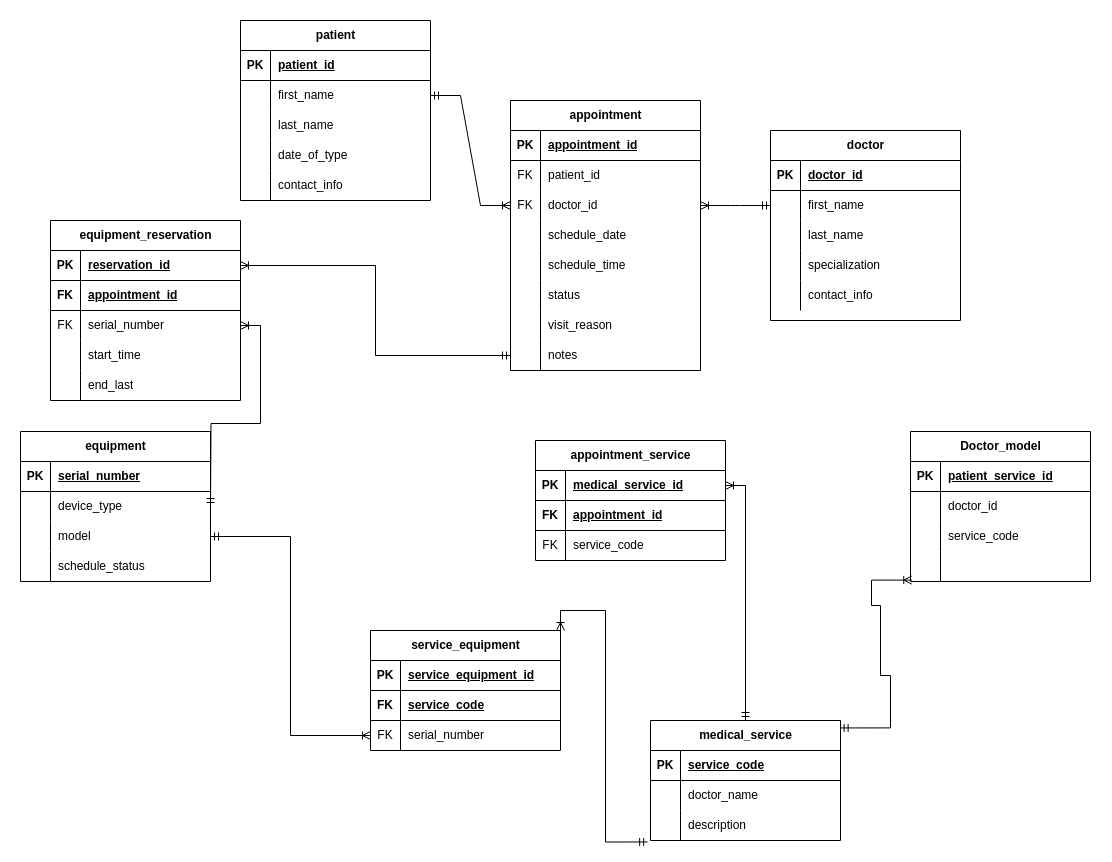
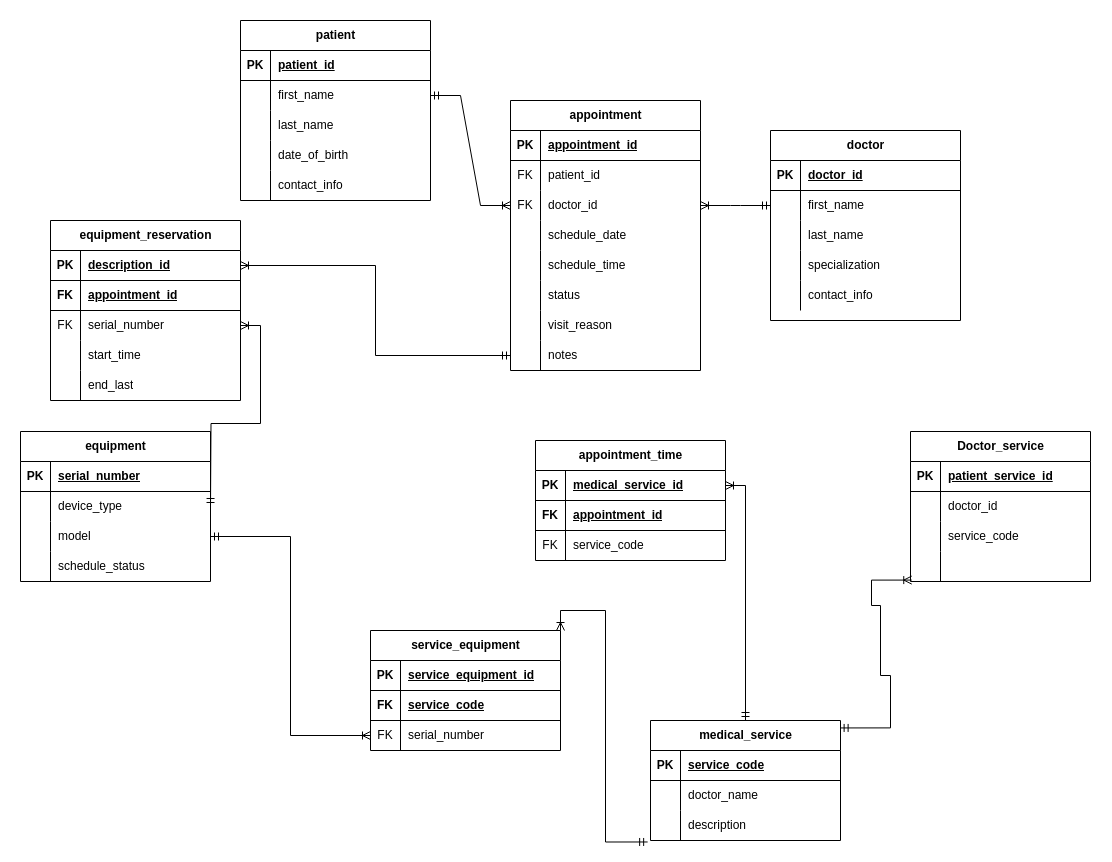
node "date_of_type": label "date_of_type" -> "date_of_birth"
node "reservation_id": label "reservation_id" -> "description_id"
node "Doctor_model": label "Doctor_model" -> "Doctor_service"
node "appointment_service": label "appointment_service" -> "appointment_time"
